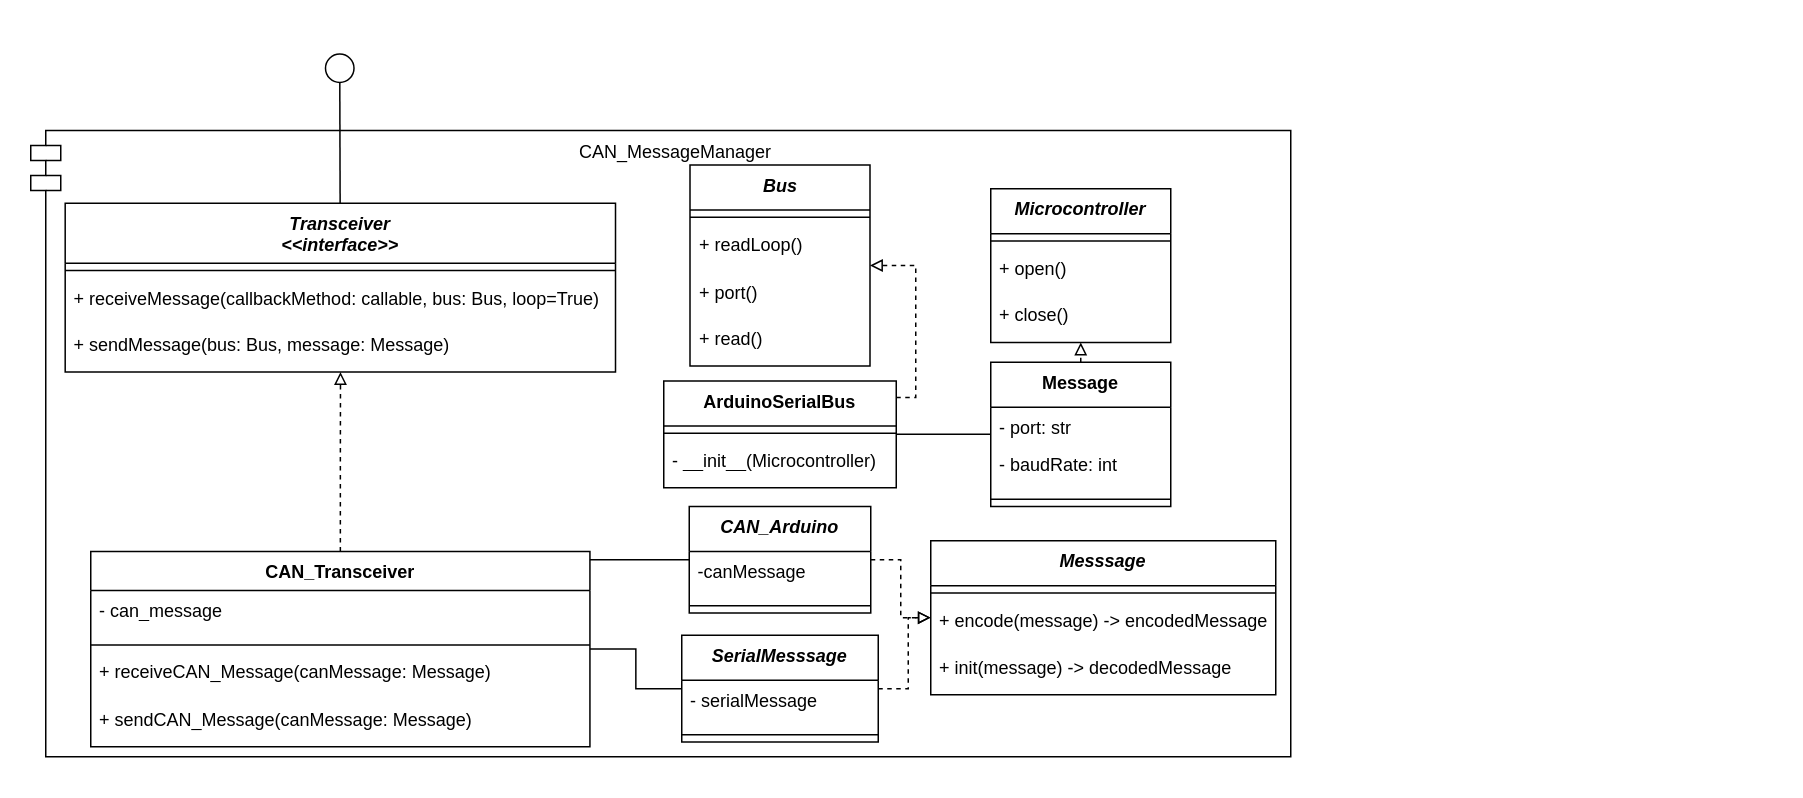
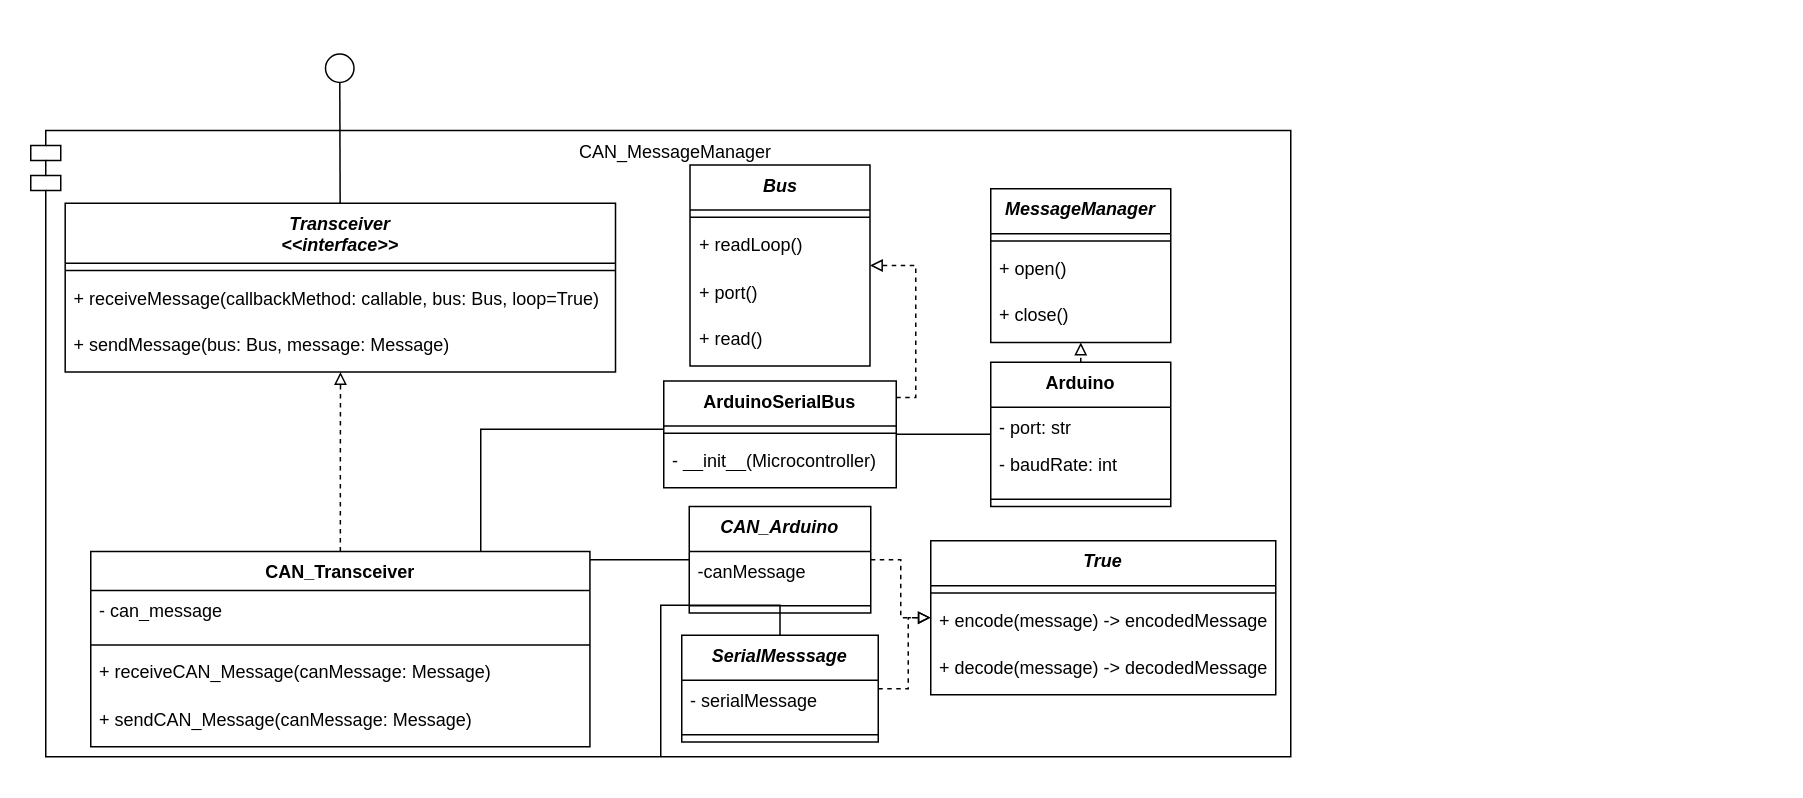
node "Microcontroller": label "Microcontroller" -> "MessageManager"
node "Message": label "Message" -> "Arduino"
edge "ArduinoSerialBus" -- "CAN_Transceiver": added
node "Messsage": label "Messsage" -> "True"
edge "CAN_Transceiver" -- "SerialMesssage": now "CAN_MessageManager" -- "SerialMesssage"
node "+ init(message) -> decodedMessage": label "+ init(message) -> decodedMessage" -> "+ decode(message) -> decodedMessage"
